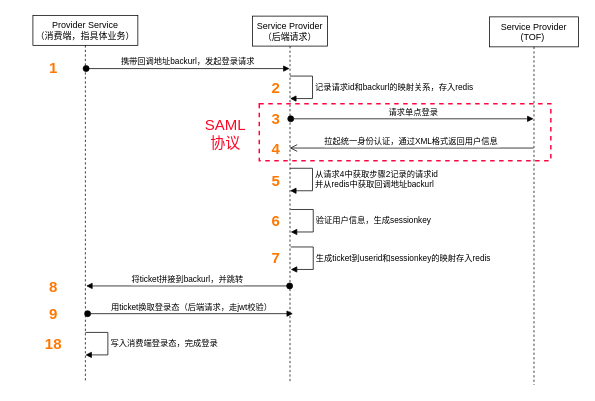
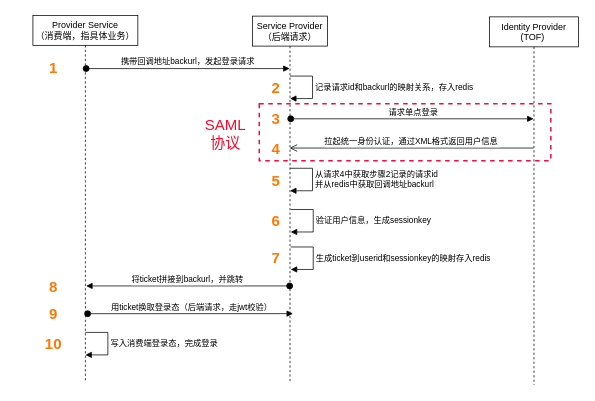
node "Service Provider (TOF)": label "Service Provider (TOF)" -> "Identity Provider (TOF)"
node "18": label "18" -> "10"
